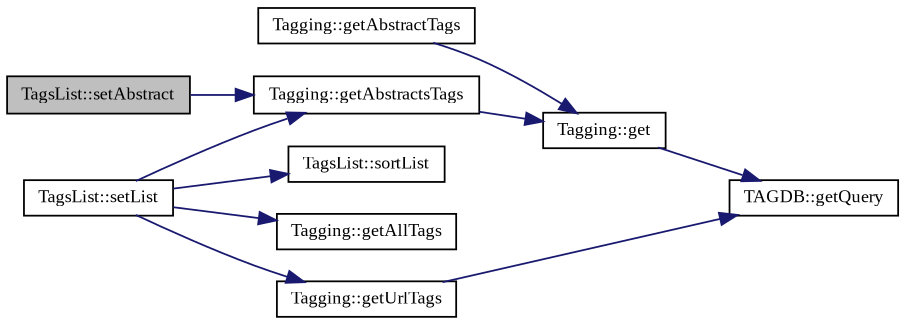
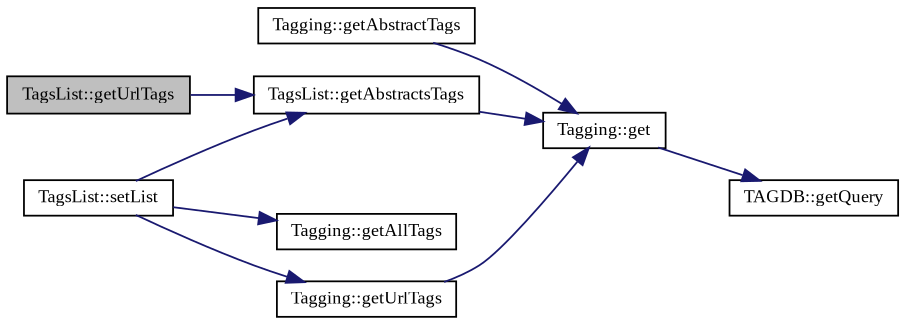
node "TagsList::setAbstract": label "TagsList::setAbstract" -> "TagsList::getUrlTags"
node "Tagging::getAbstractsTags": label "Tagging::getAbstractsTags" -> "TagsList::getAbstractsTags"
node "TagsList::sortList": removed
edge "Tagging::getUrlTags" -> "TAGDB::getQuery": now "Tagging::getUrlTags" -> "Tagging::get"
